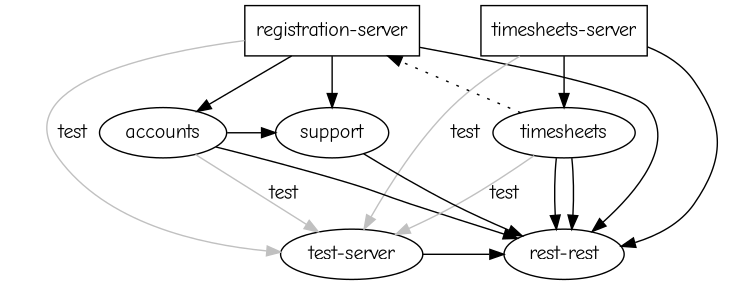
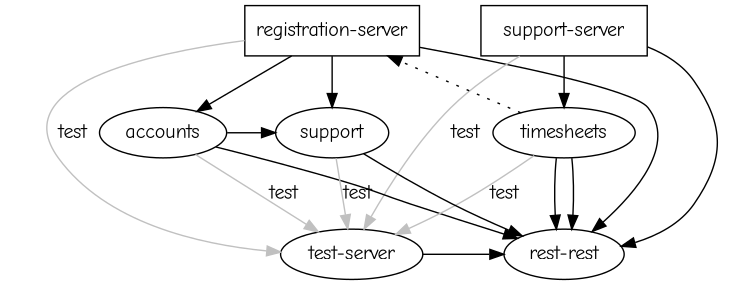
node "timesheets-server": label "timesheets-server" -> "support-server"
edge "support" -> "test-server": added, label "test"
